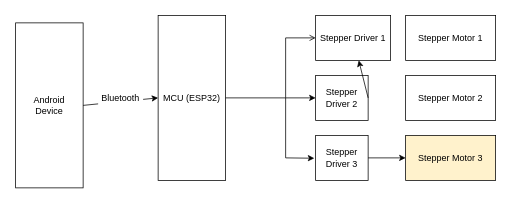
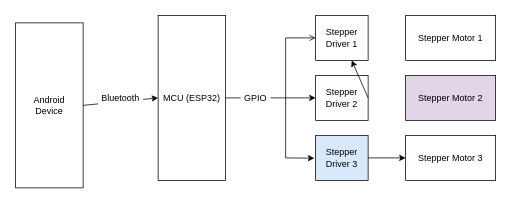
node "Stepper Driver 1": size 75x45 -> 53x45
node "GPIO": added
node "Stepper Motor 2": fillcolor #ffffff -> #e1d5e7
node "Stepper Driver 3": fillcolor #ffffff -> #dae8fc
node "Stepper Motor 3": fillcolor #fff2cc -> #ffffff
